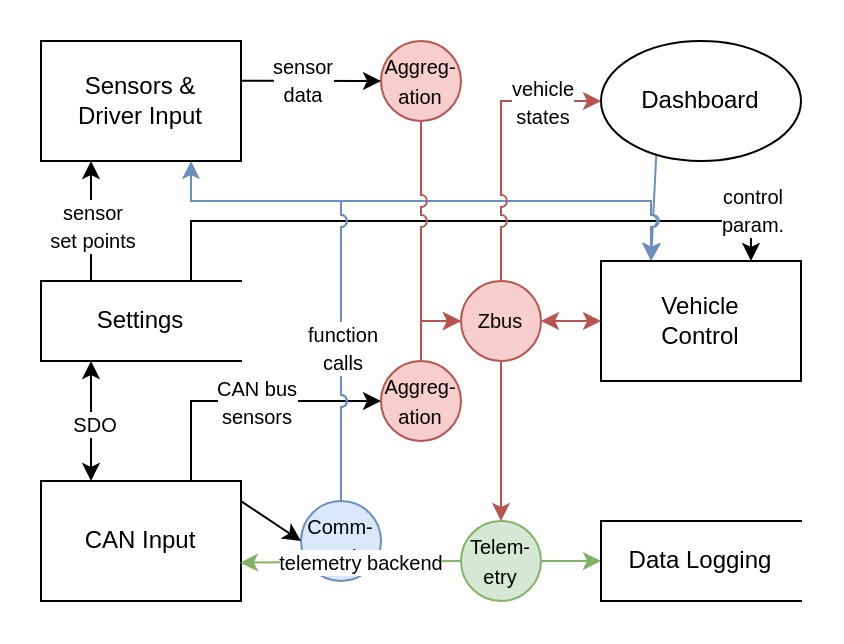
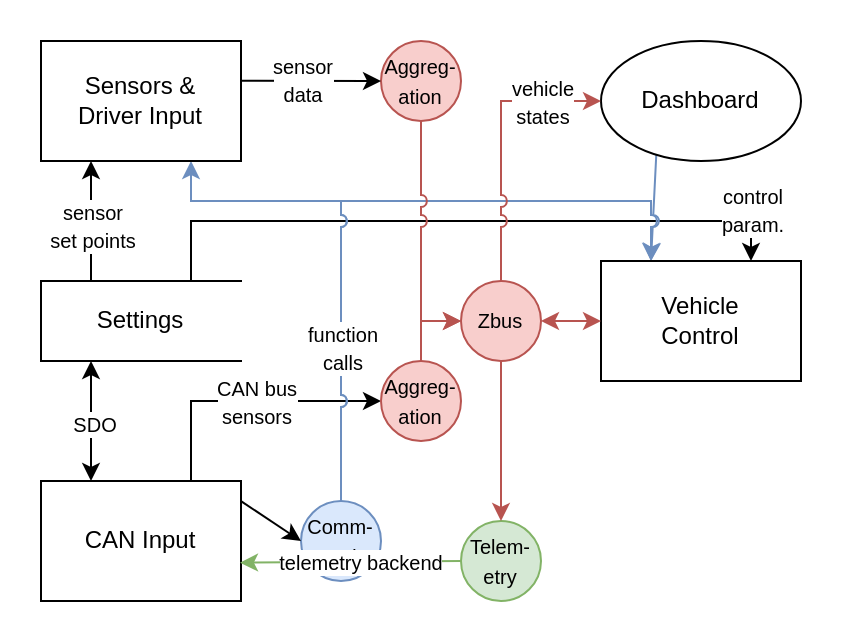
edge "Telem-etry" -> "Data Logging": removed
node "Data Logging": removed
